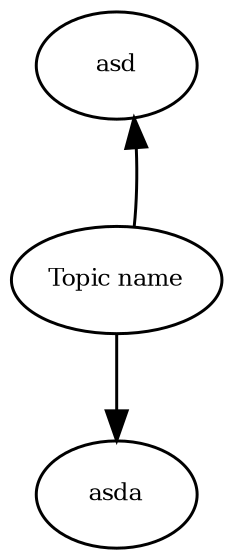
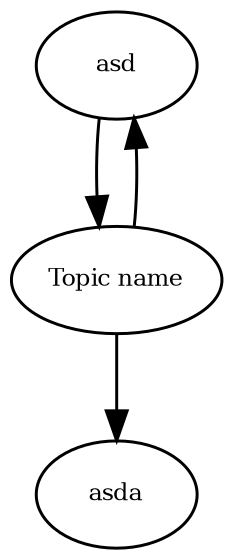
edge "asd" -> "Topic name": added
